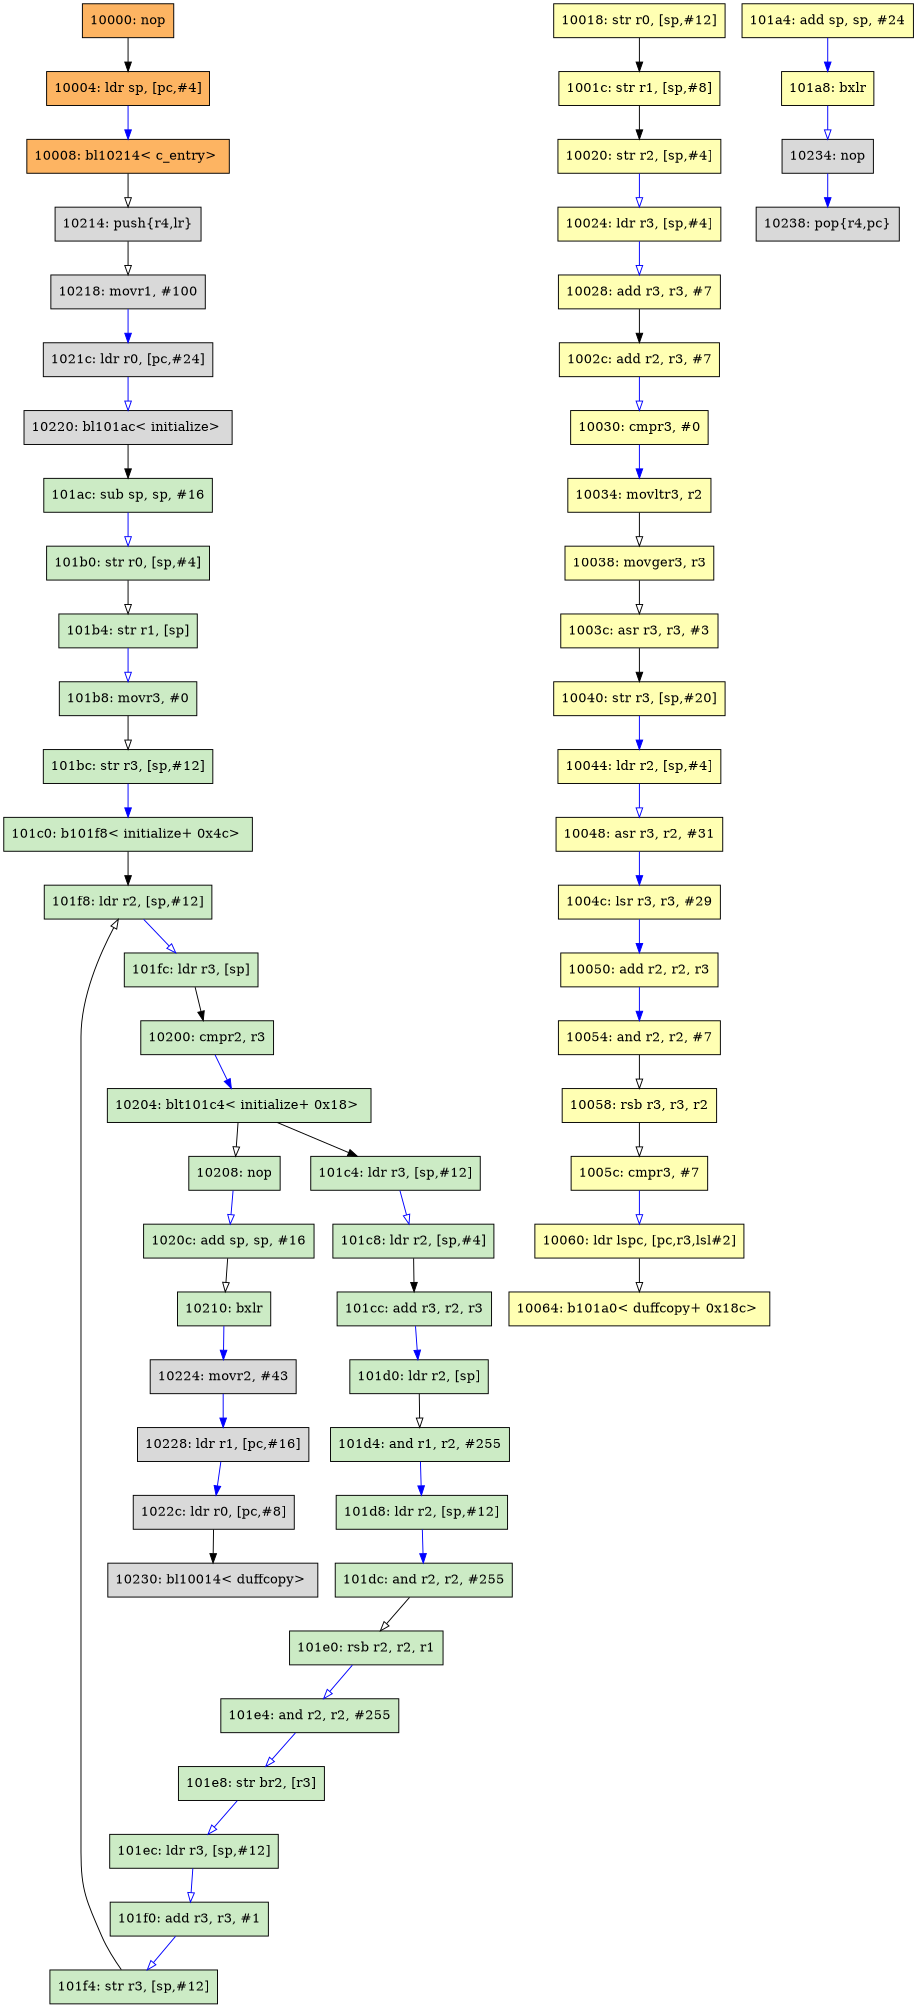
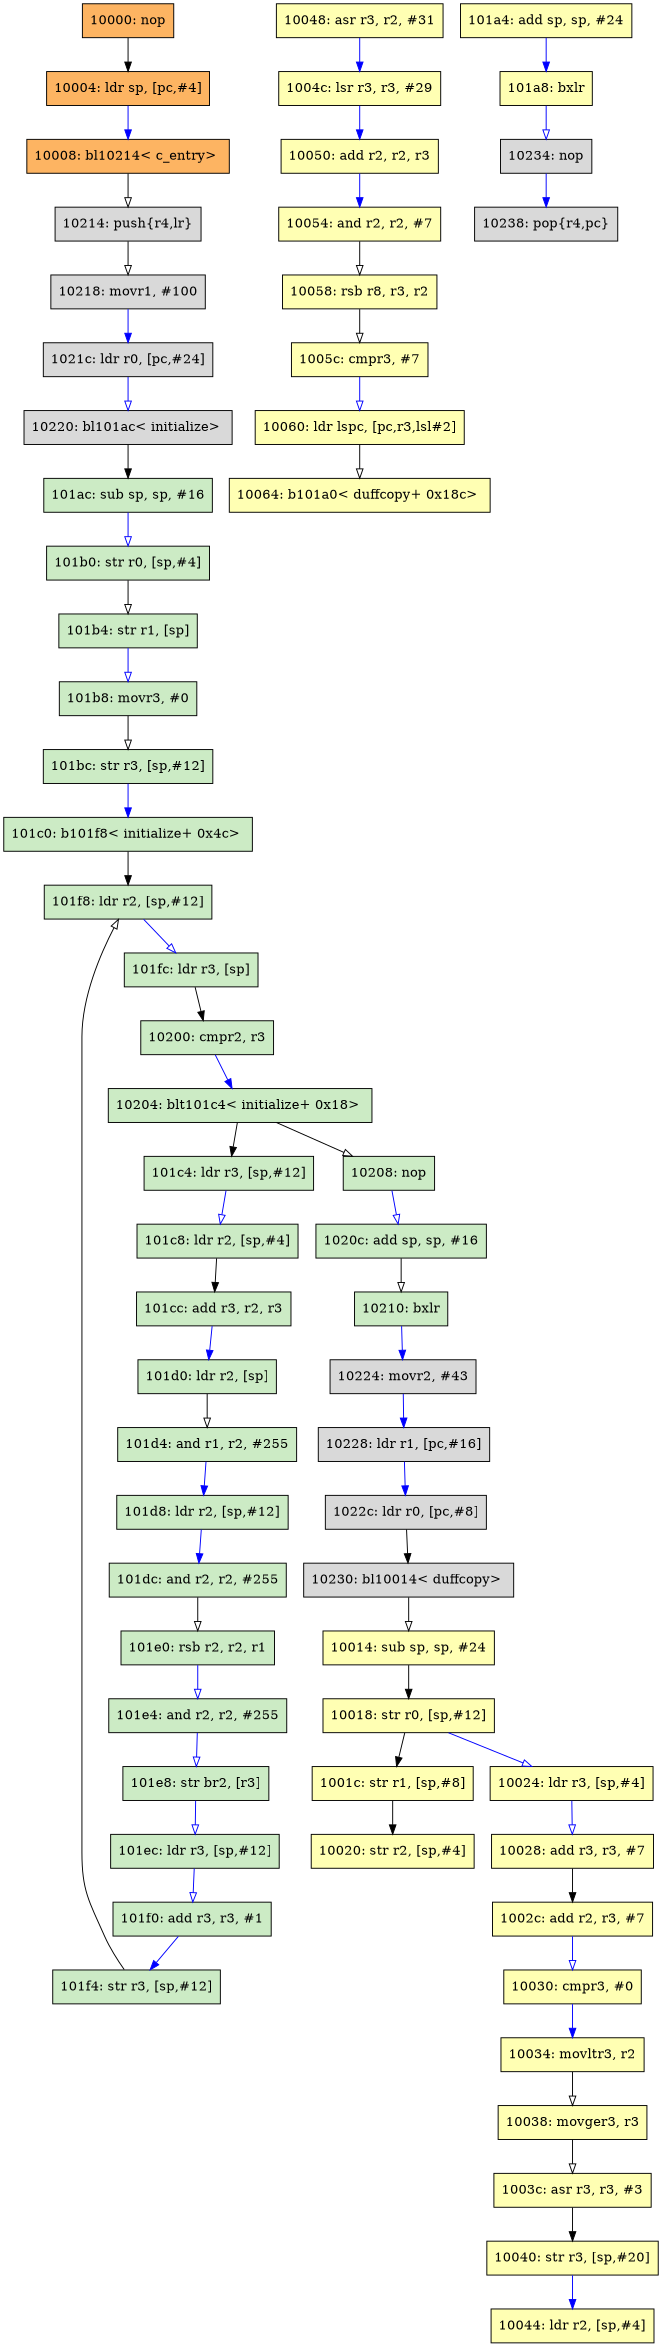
edge "10020: str r2, [sp,#4]" -> "10024: ldr r3, [sp,#4]": now "10018: str r0, [sp,#12]" -> "10024: ldr r3, [sp,#4]"
edge "10044: ldr r2, [sp,#4]" -> "10048: asr r3, r2, #31": removed
node "10058: rsb r3, r3, r2": label "10058: rsb r3, r3, r2" -> "10058: rsb r8, r3, r2"
node "10014: sub sp, sp, #24": added
edge "101f0: add r3, r3, #1" -> "101f4: str r3, [sp,#12]": arrowhead onormal -> normal
